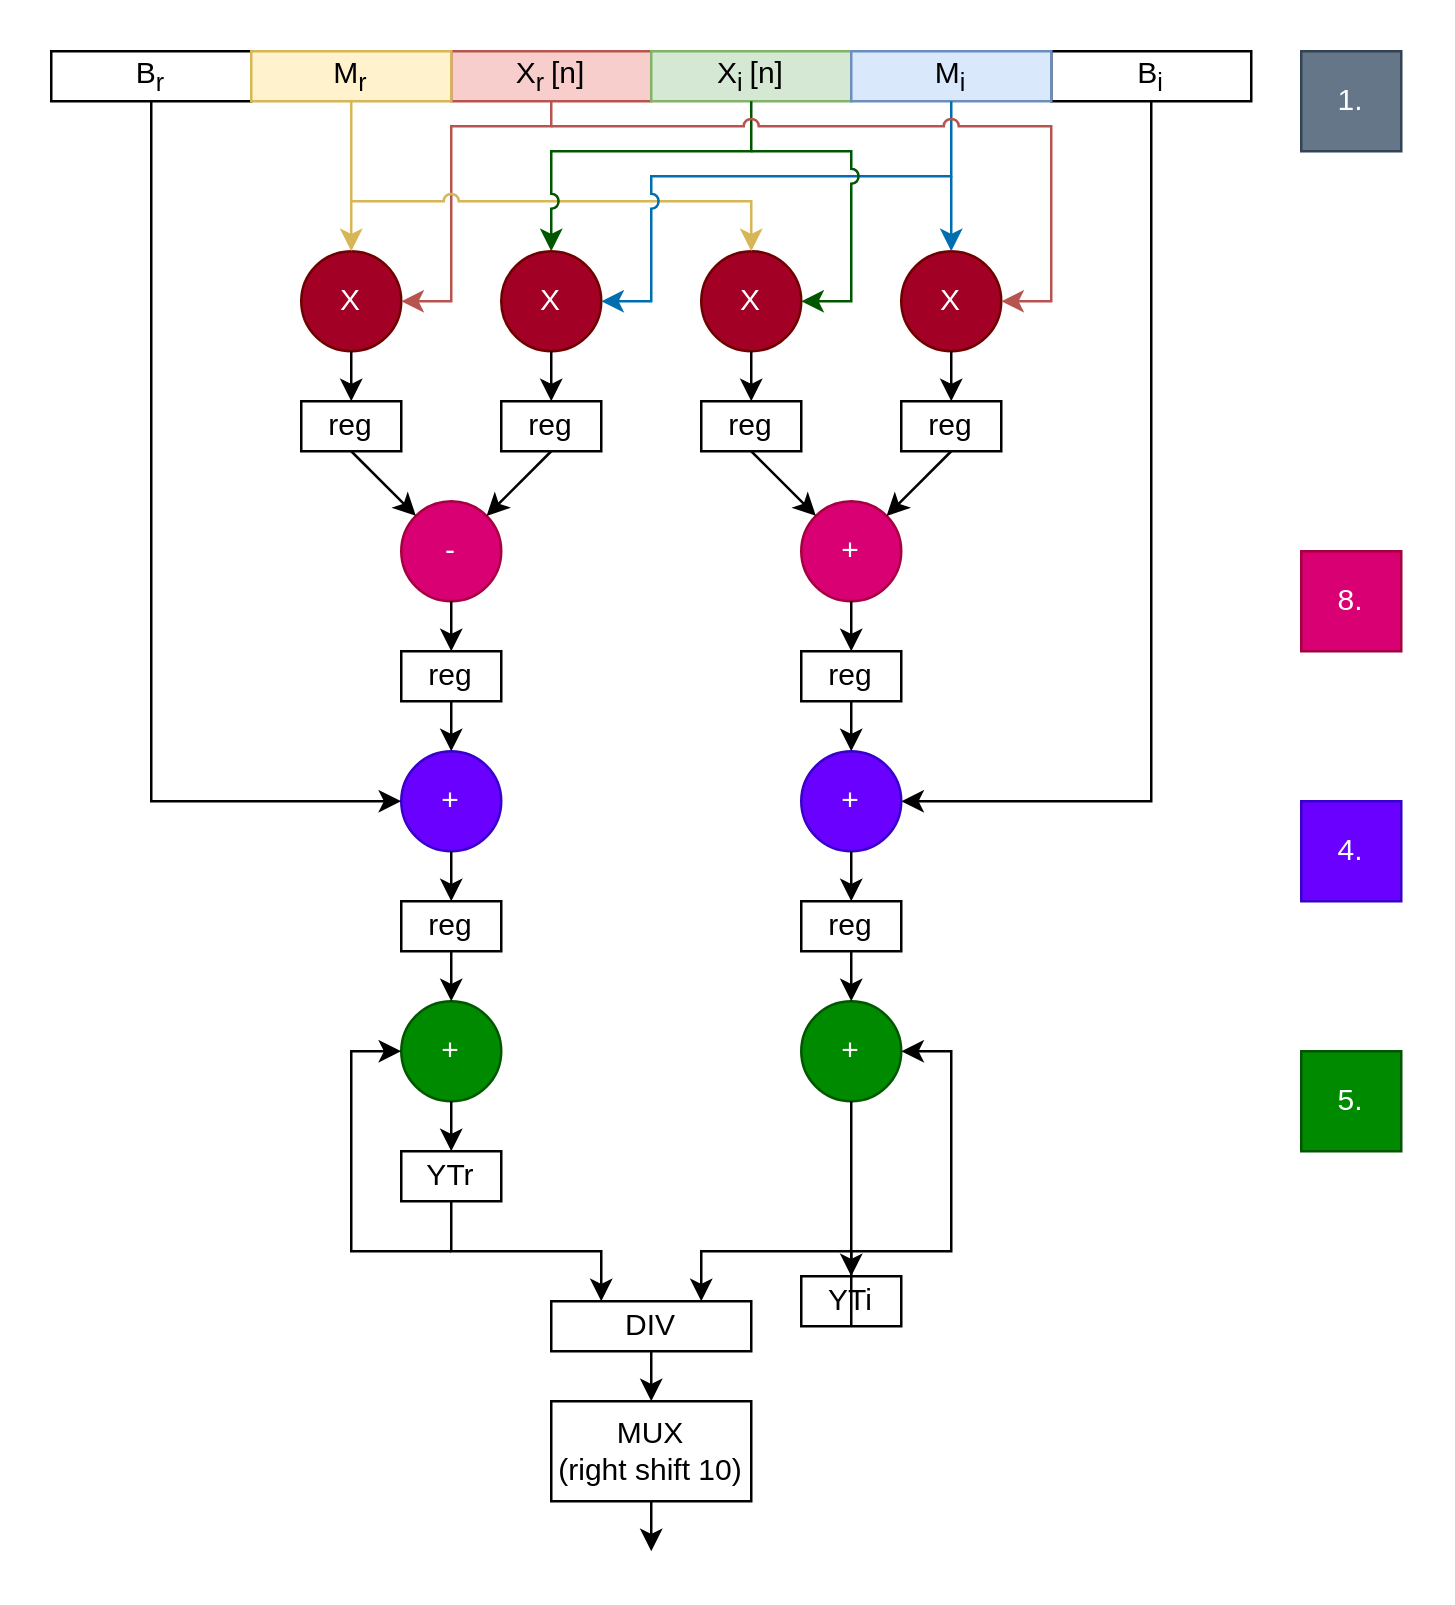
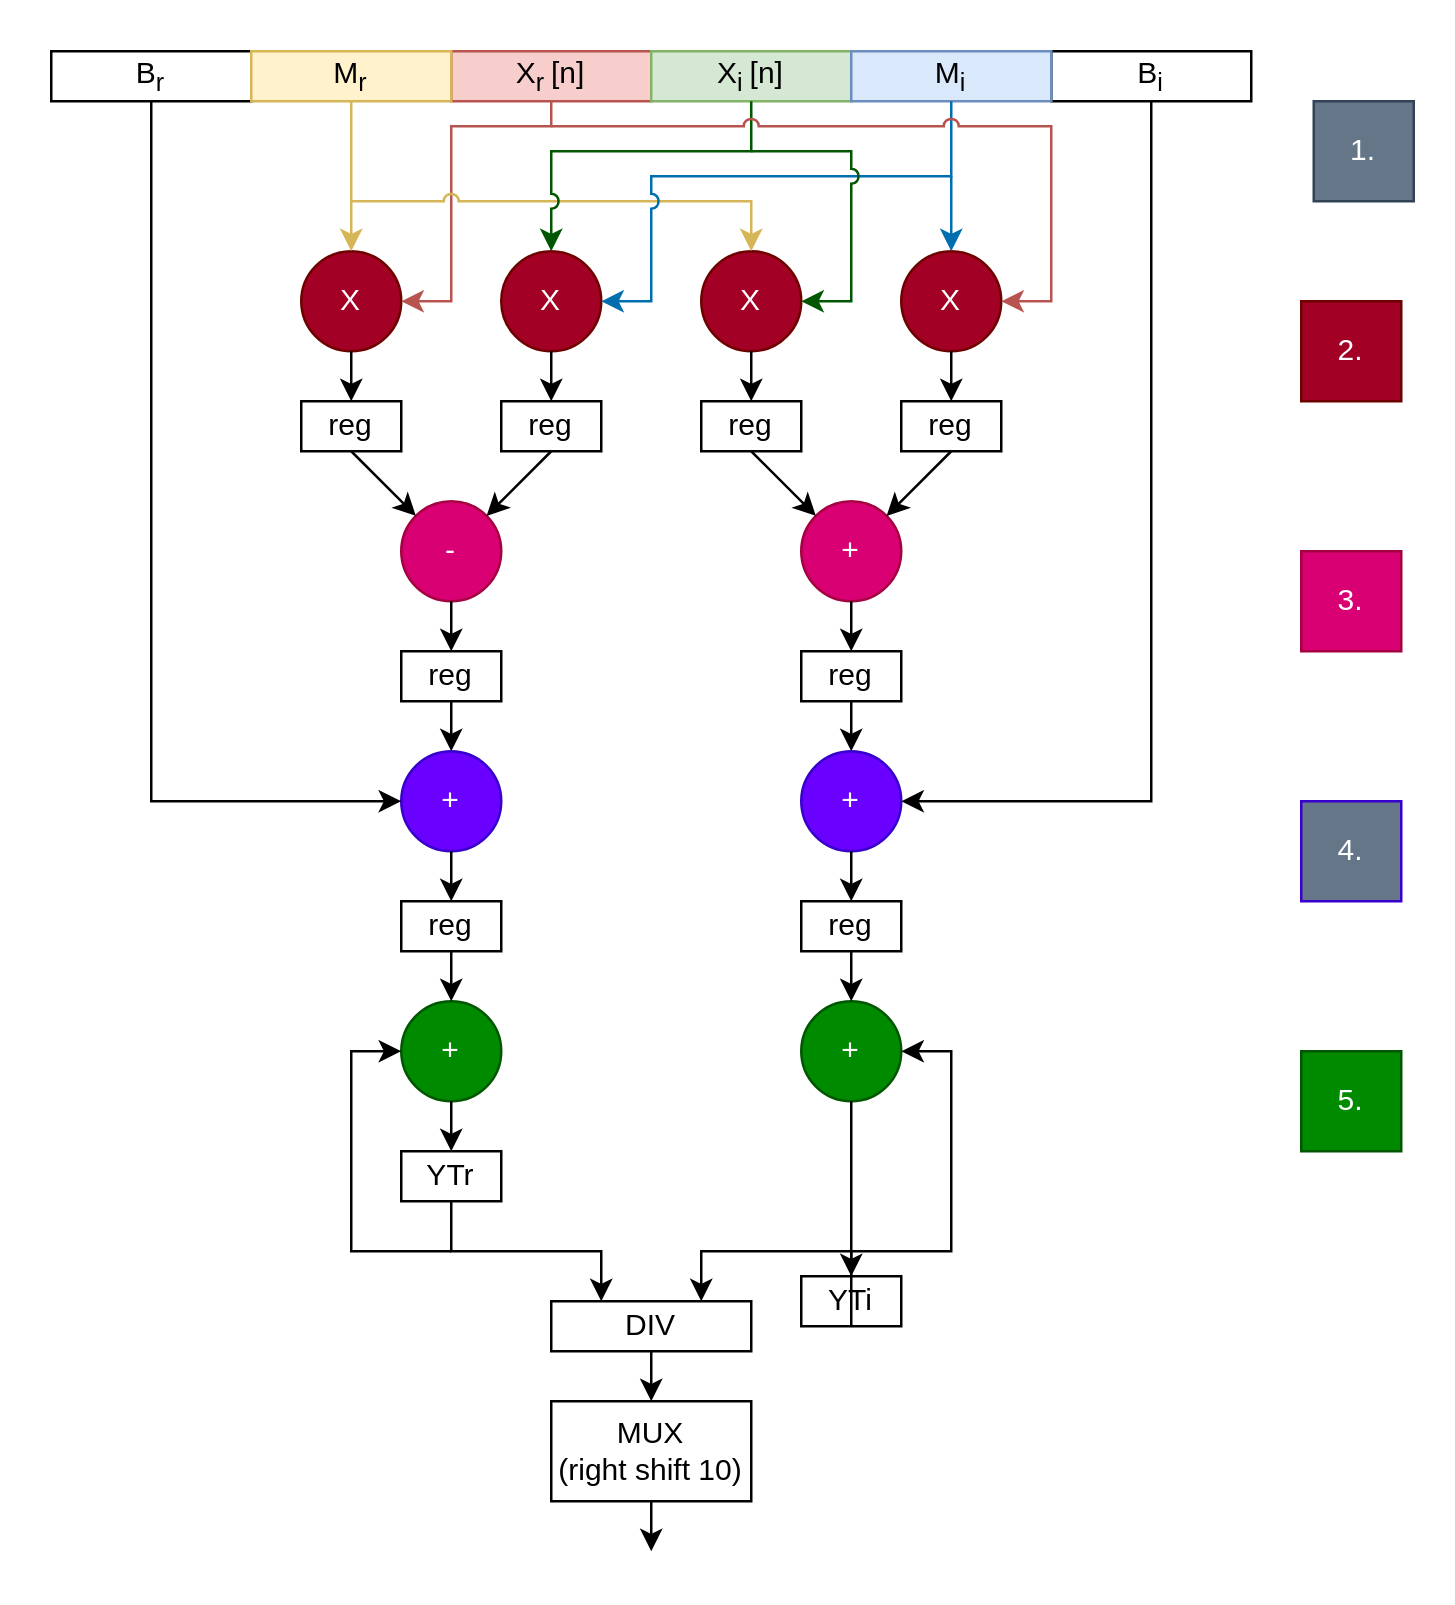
node "1.": moved (1351, 101) -> (1364, 151)
node "2.": added
node "8.": label "8." -> "3."
node "4.": fillcolor #6a00ff -> #647687
